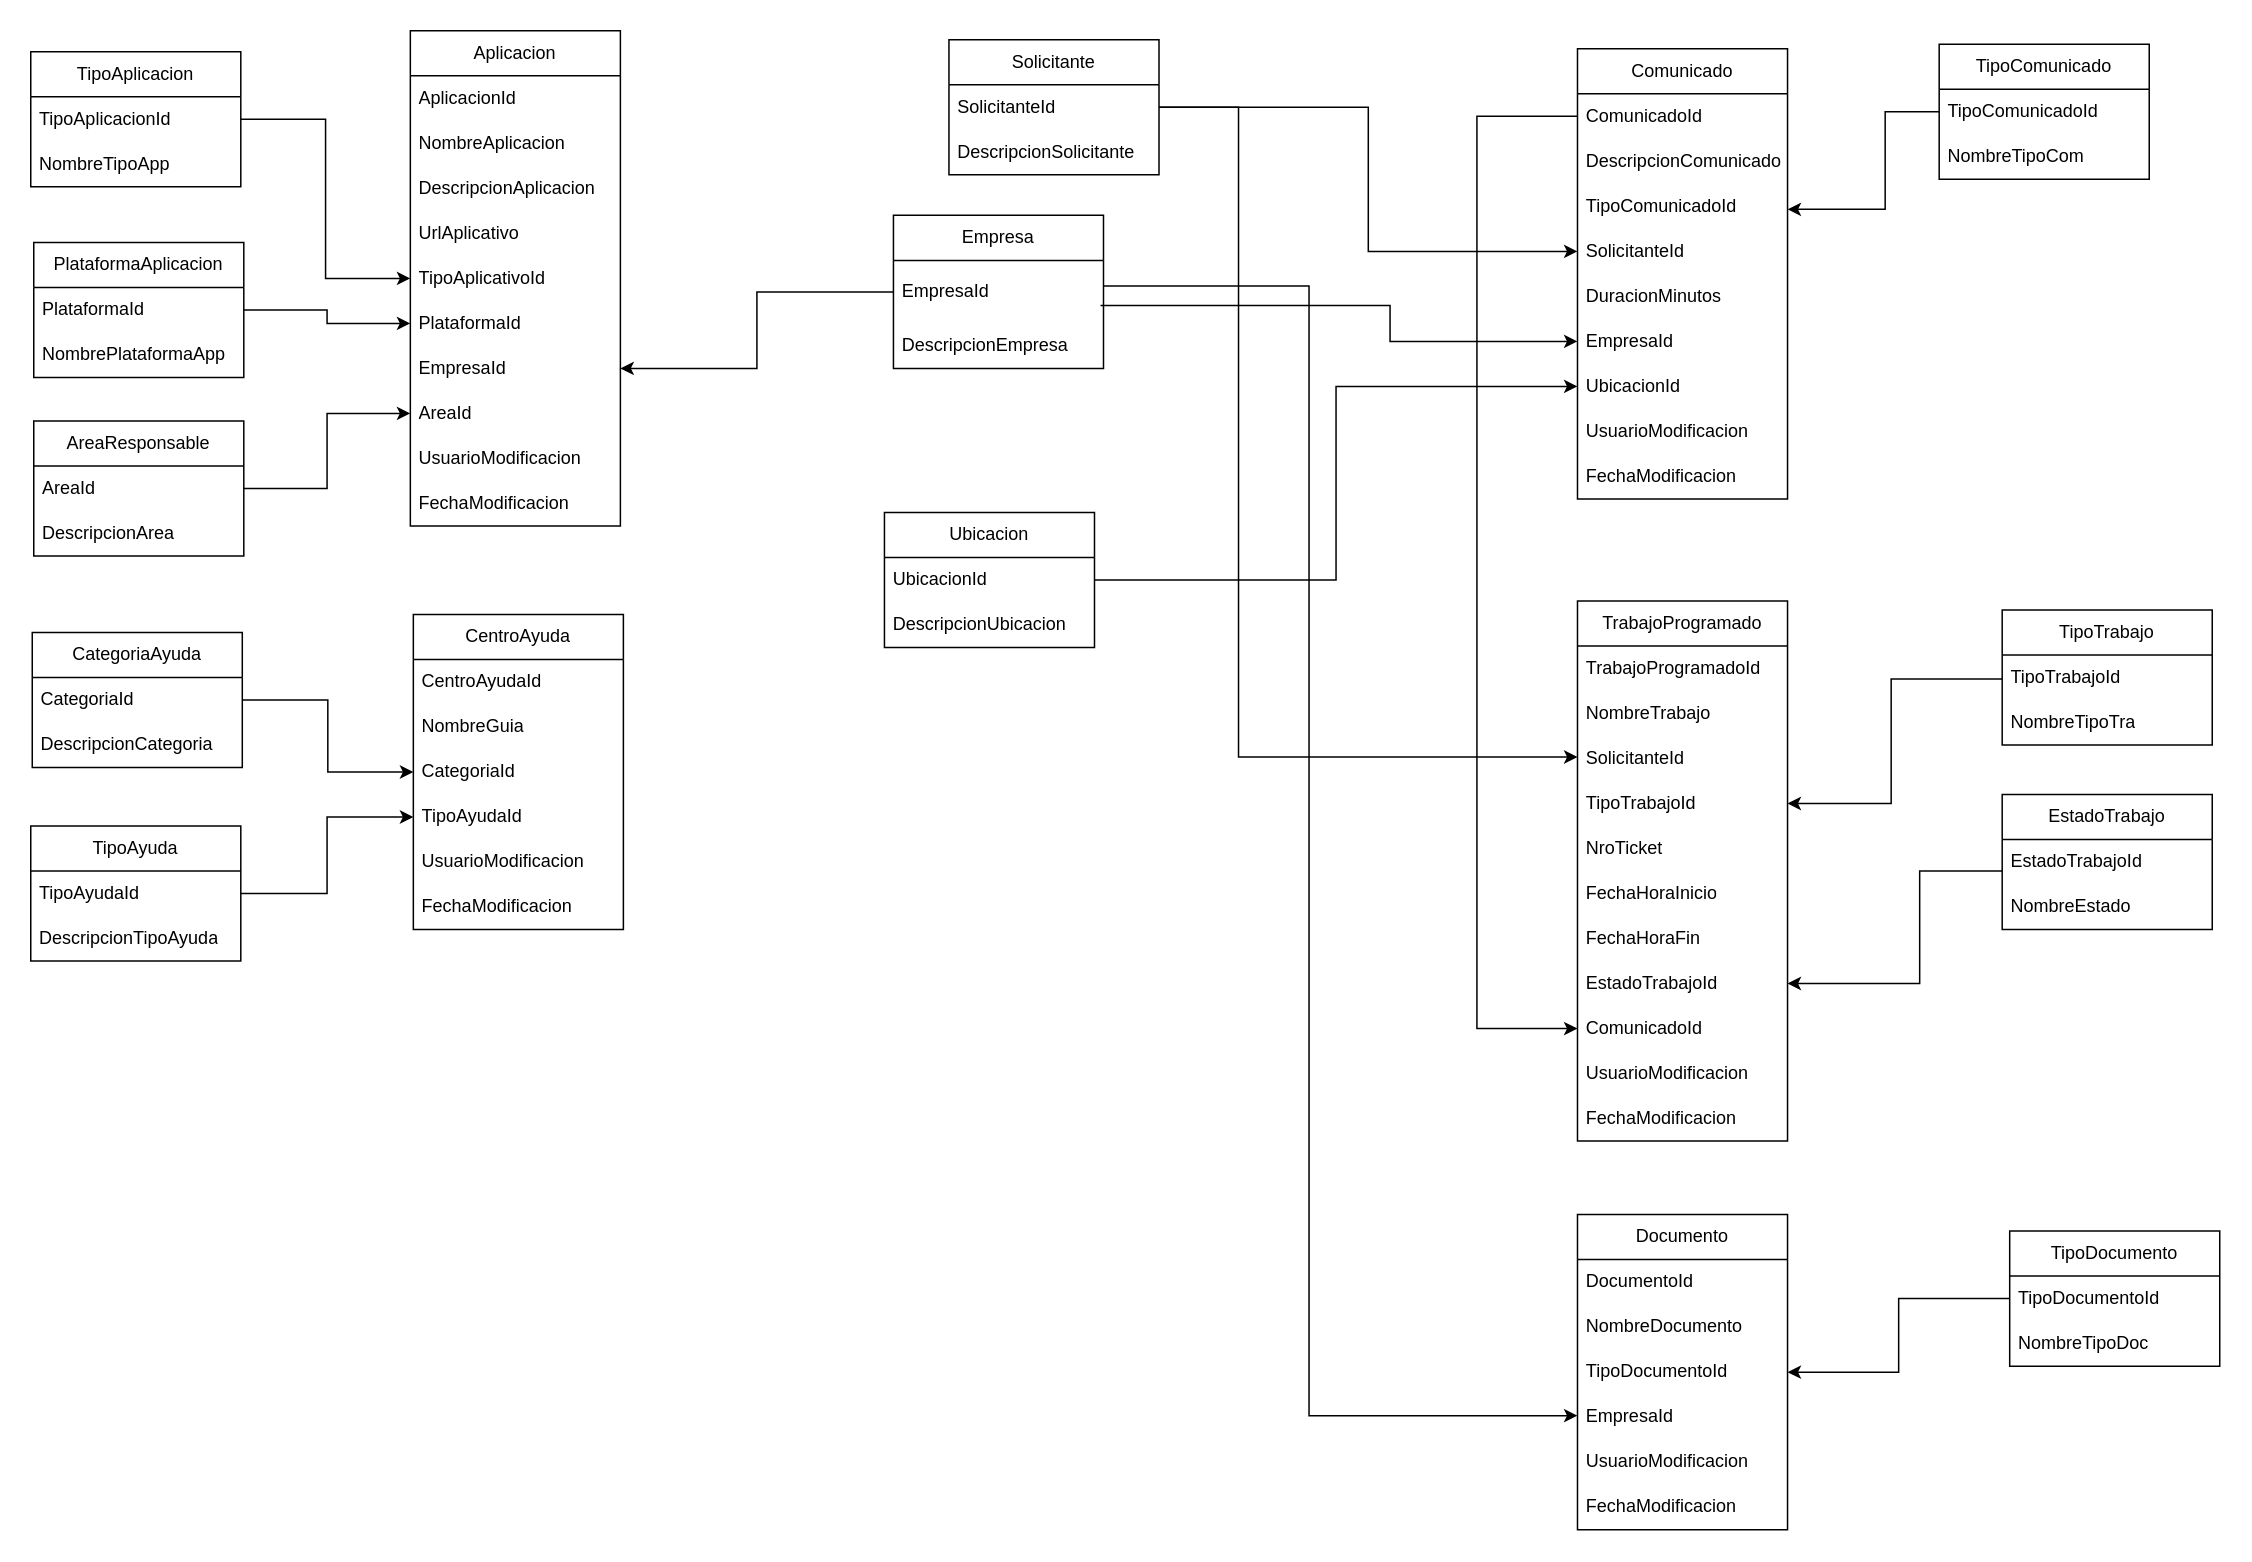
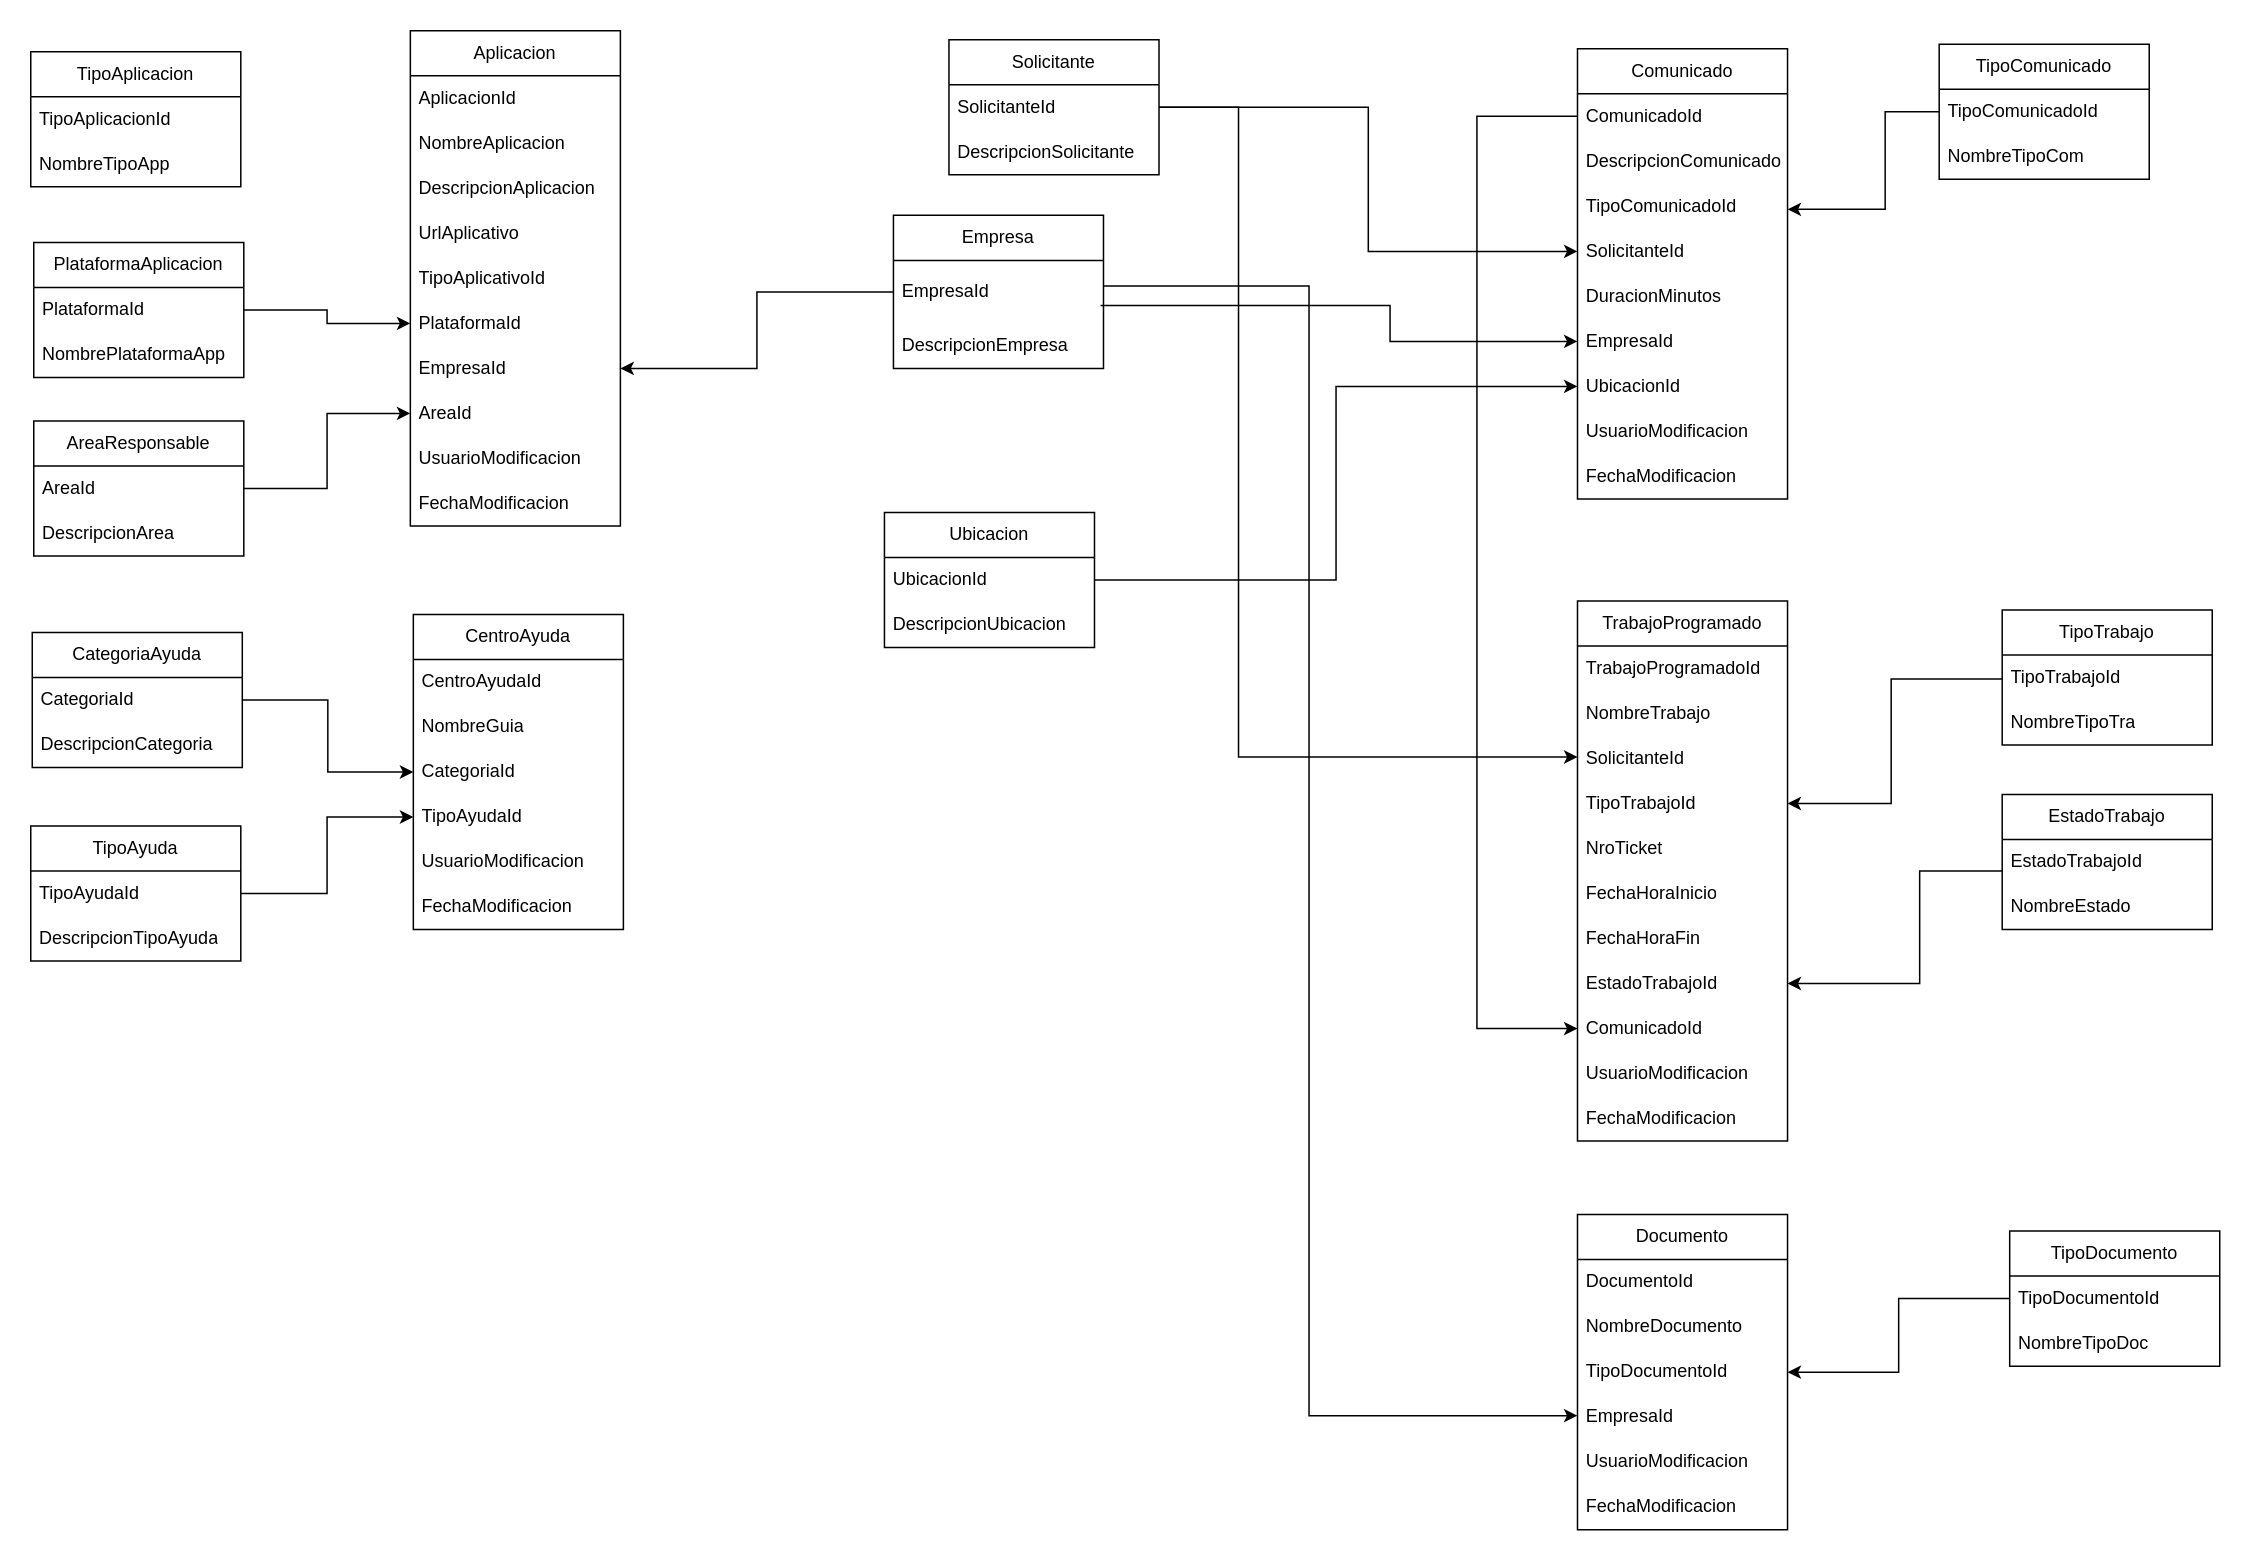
edge "TipoAplicacionId" -> "TipoAplicativoId": removed
